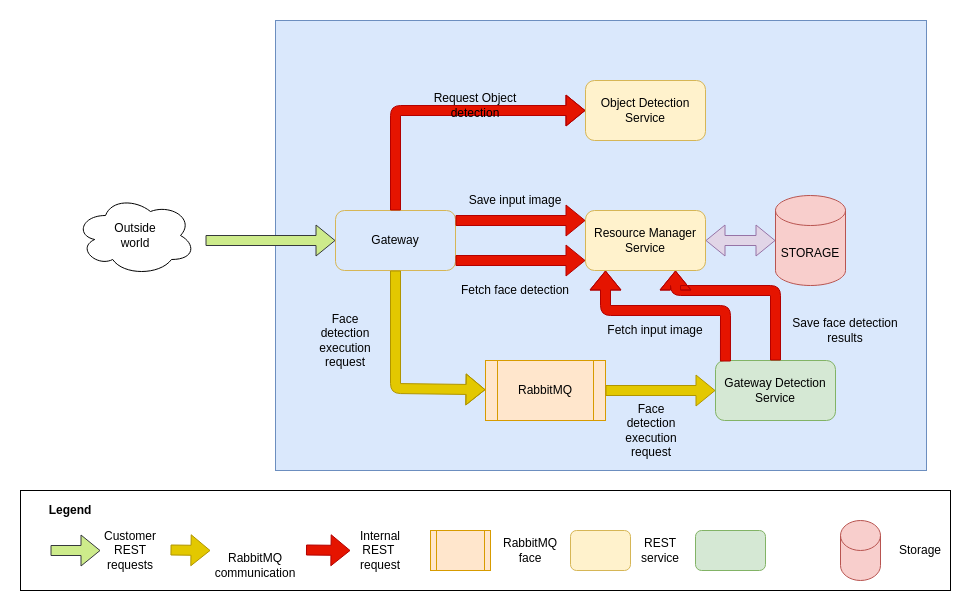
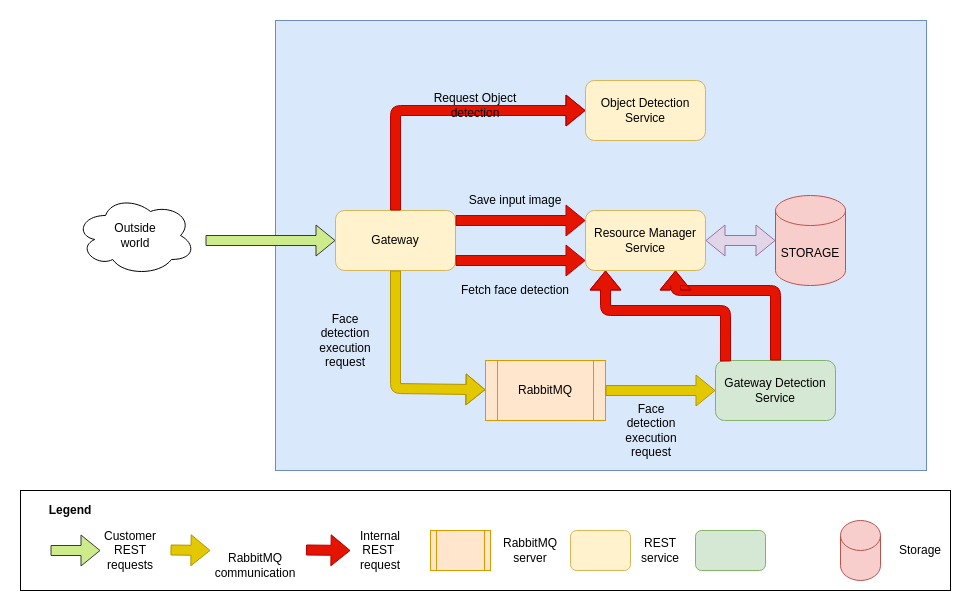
node "Gateway": fillcolor #dae8fc -> #fff2cc
node "Fetch input image": removed
node "Save face detection results": removed
node "RabbitMQ face": label "RabbitMQ face" -> "RabbitMQ server"
